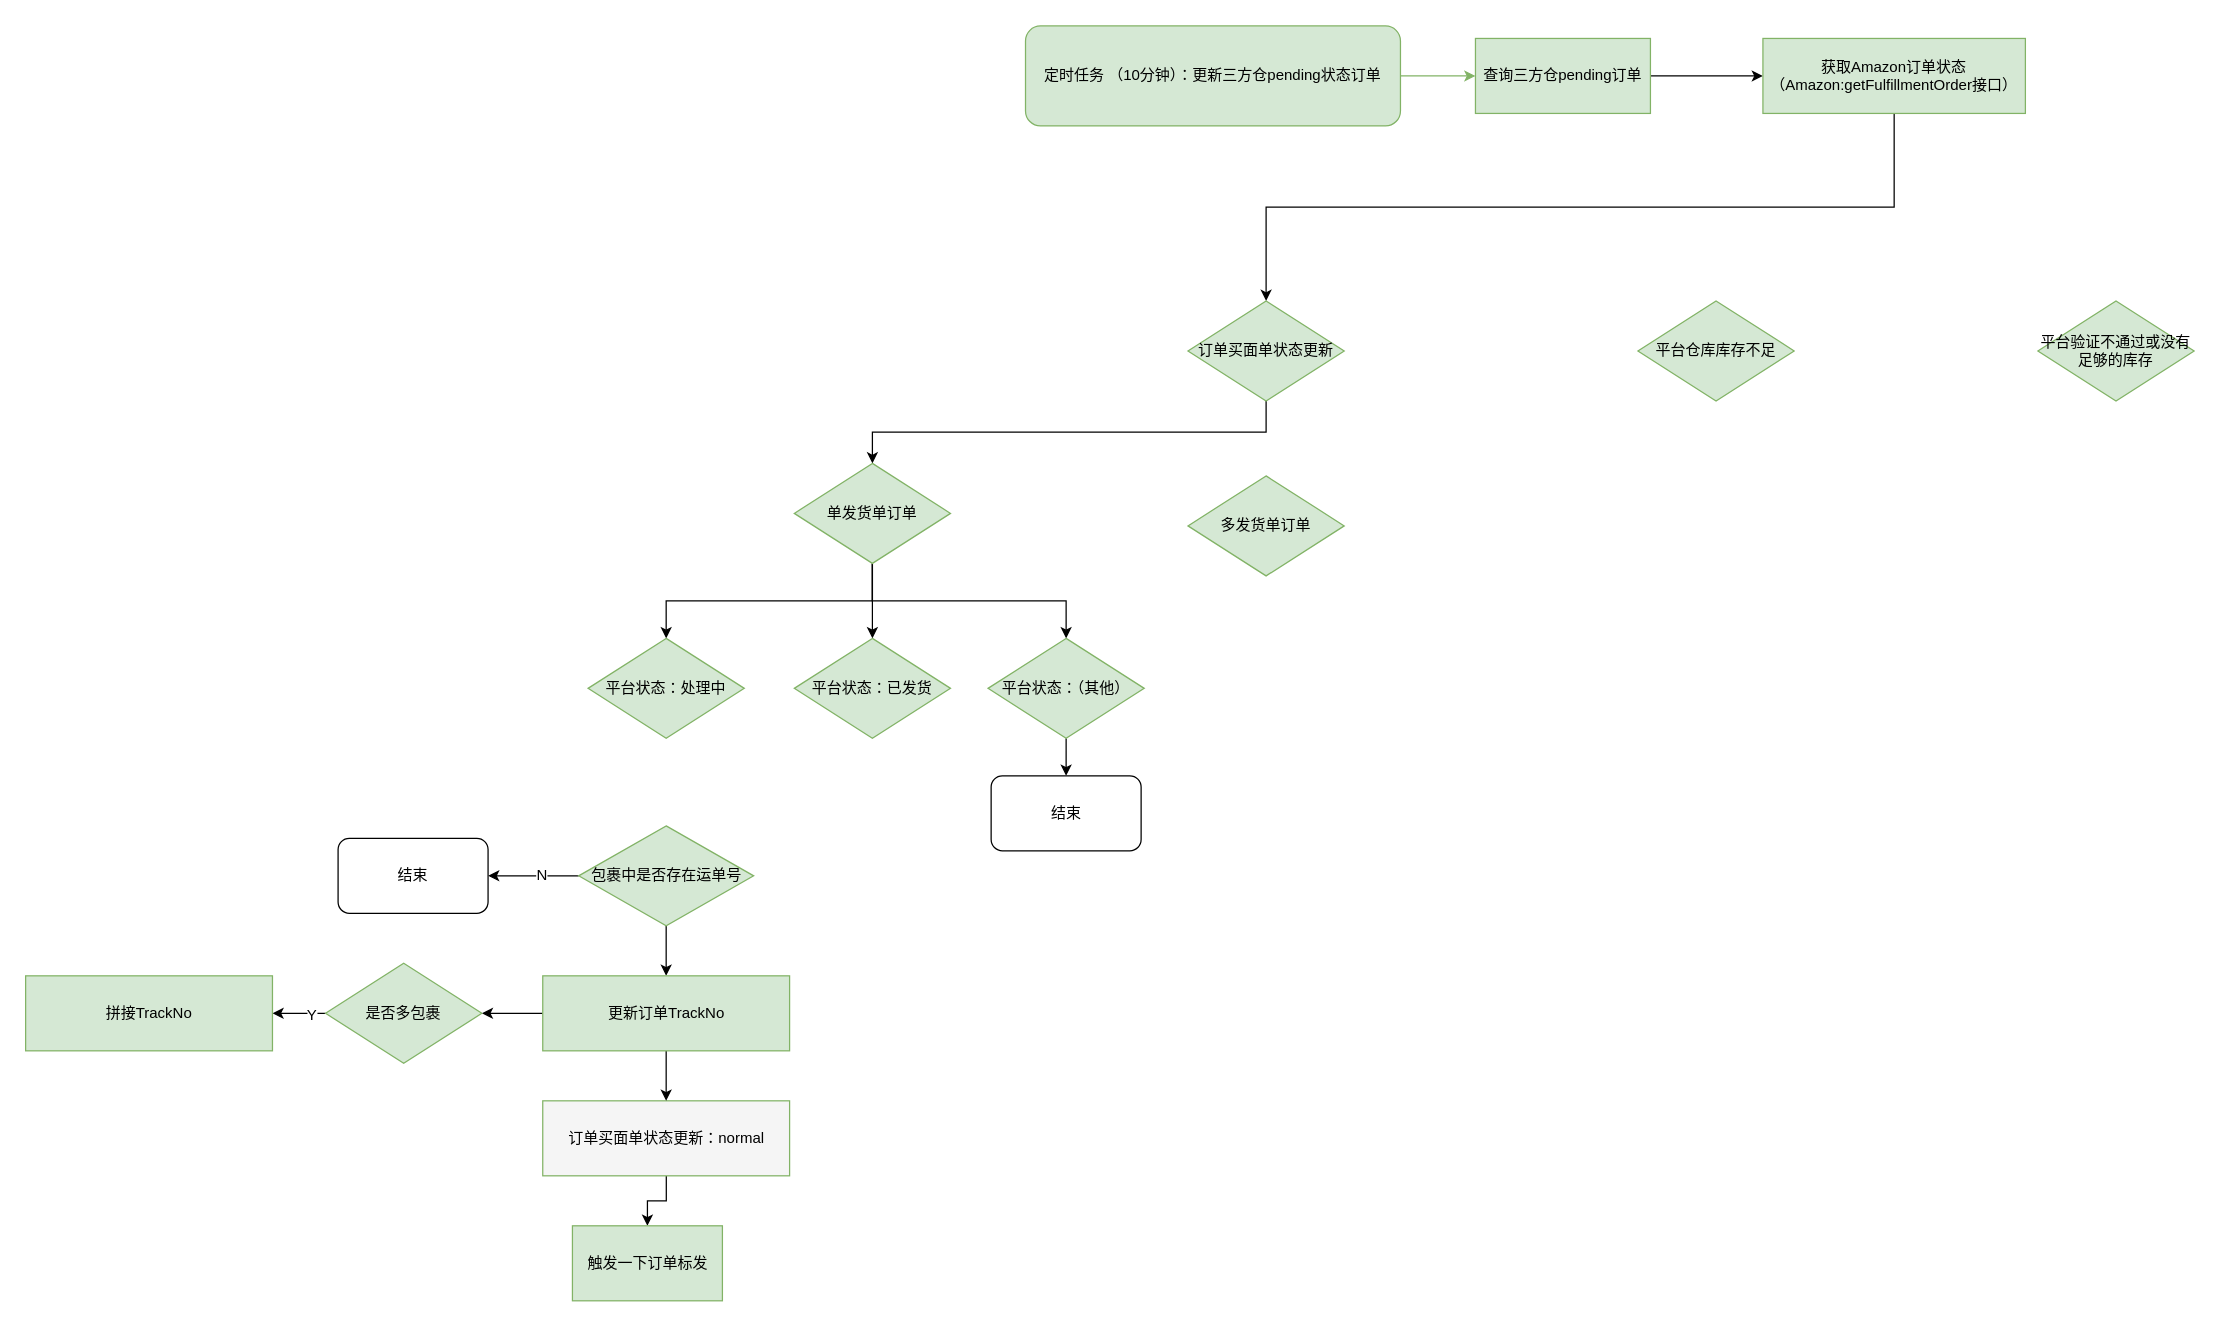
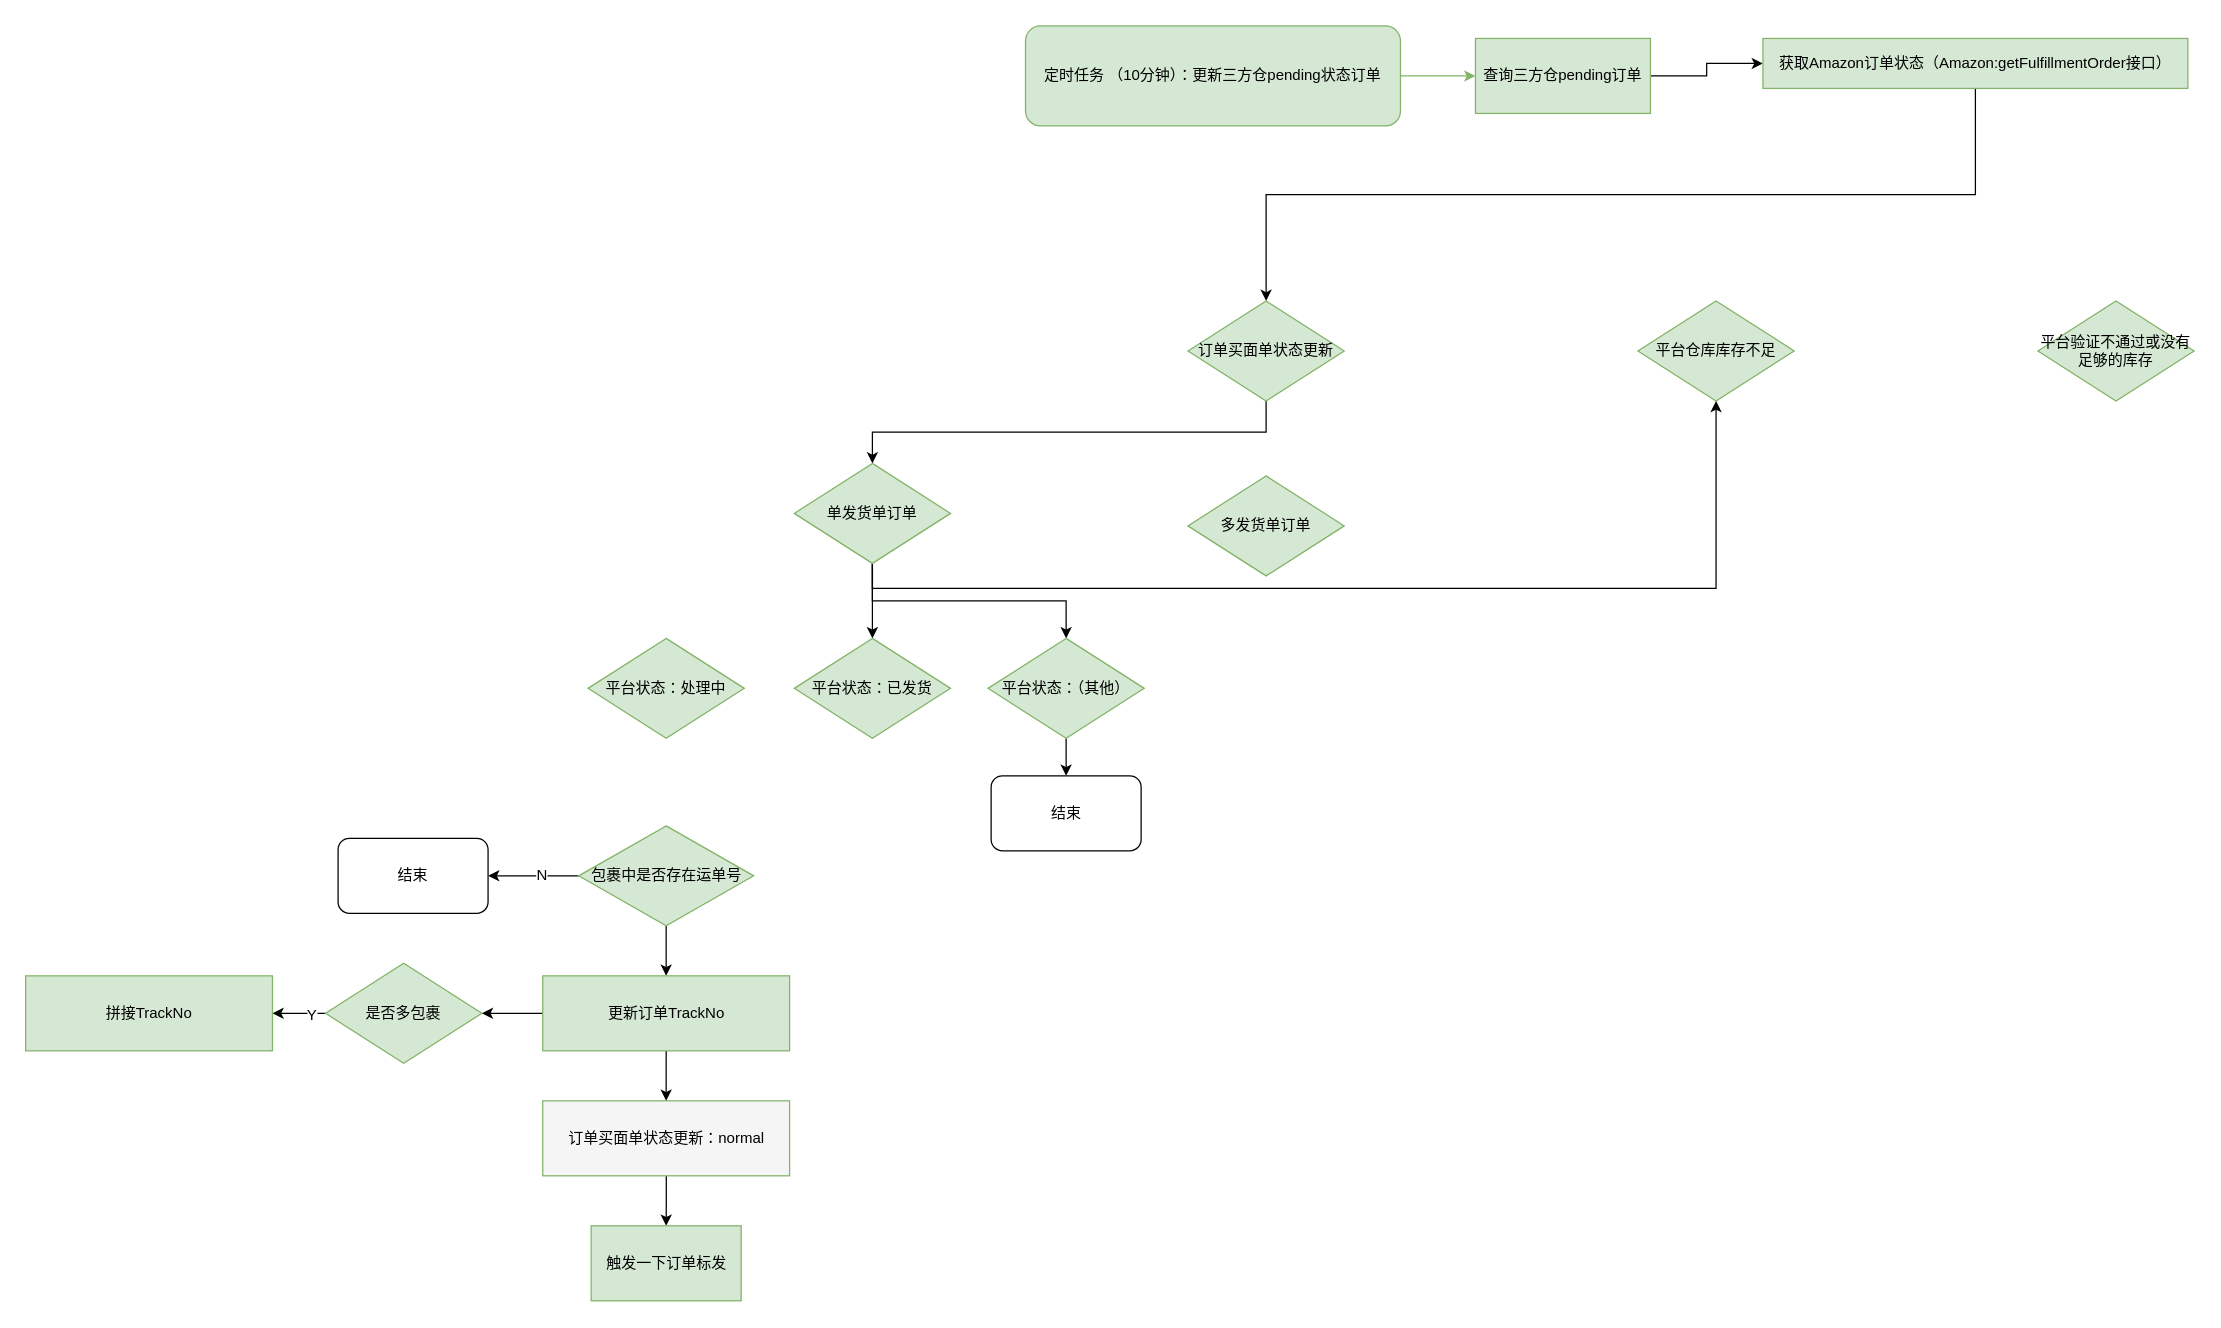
node "获取Amazon订单状态（Amazon:getFulfillmentOrder接口）": size 263x75 -> 425x50
edge "单发货单订单" -> "平台状态：处理中": now "单发货单订单" -> "平台仓库库存不足"
node "触发一下订单标发": moved (648, 1263) -> (666, 1263)
